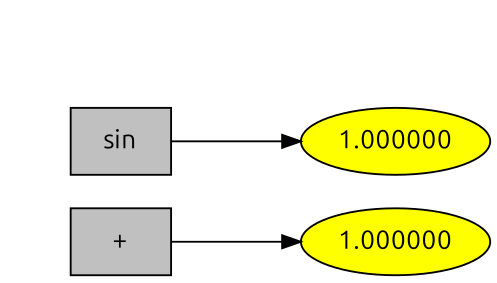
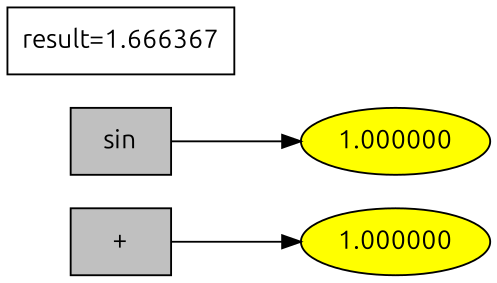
node "result=1.666367": added
